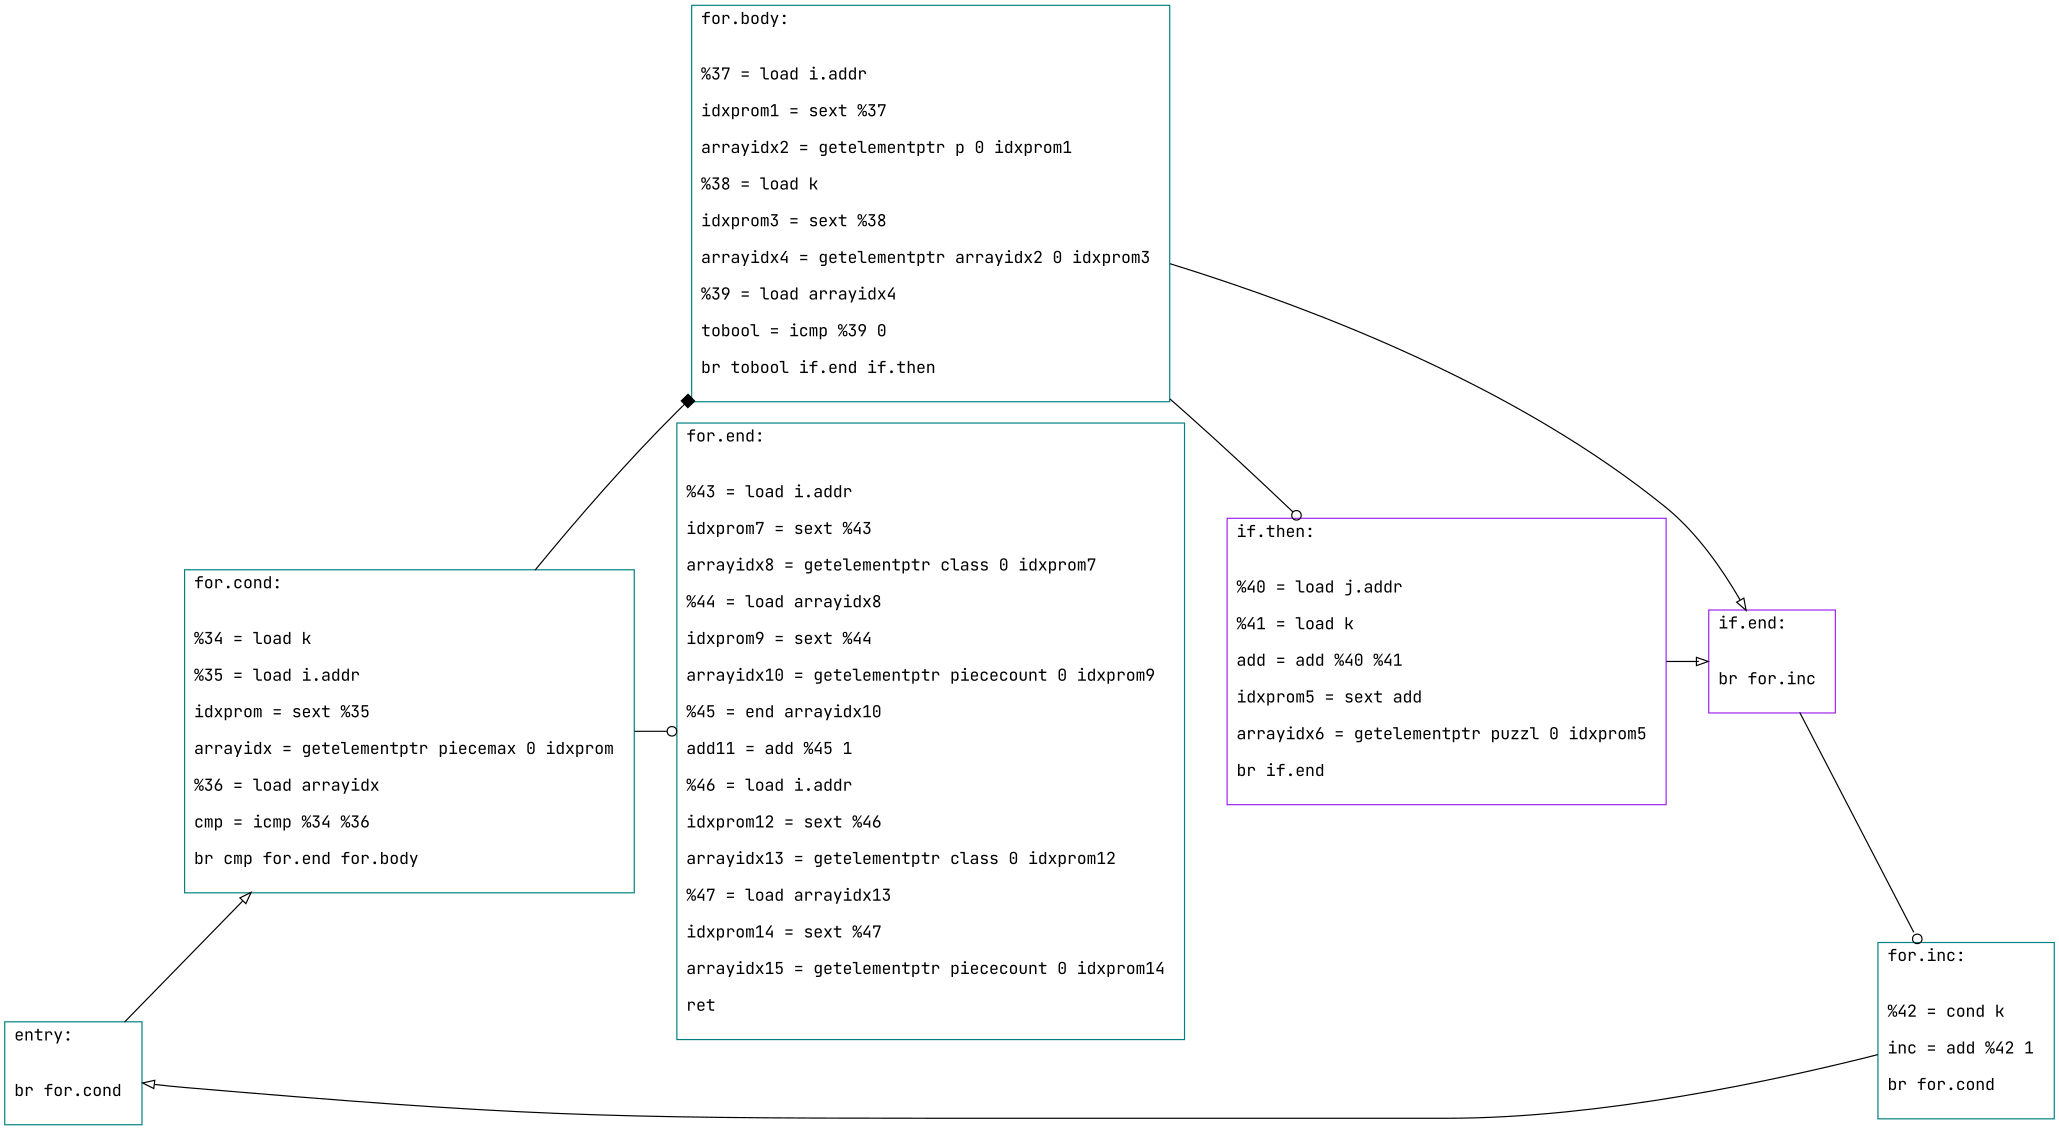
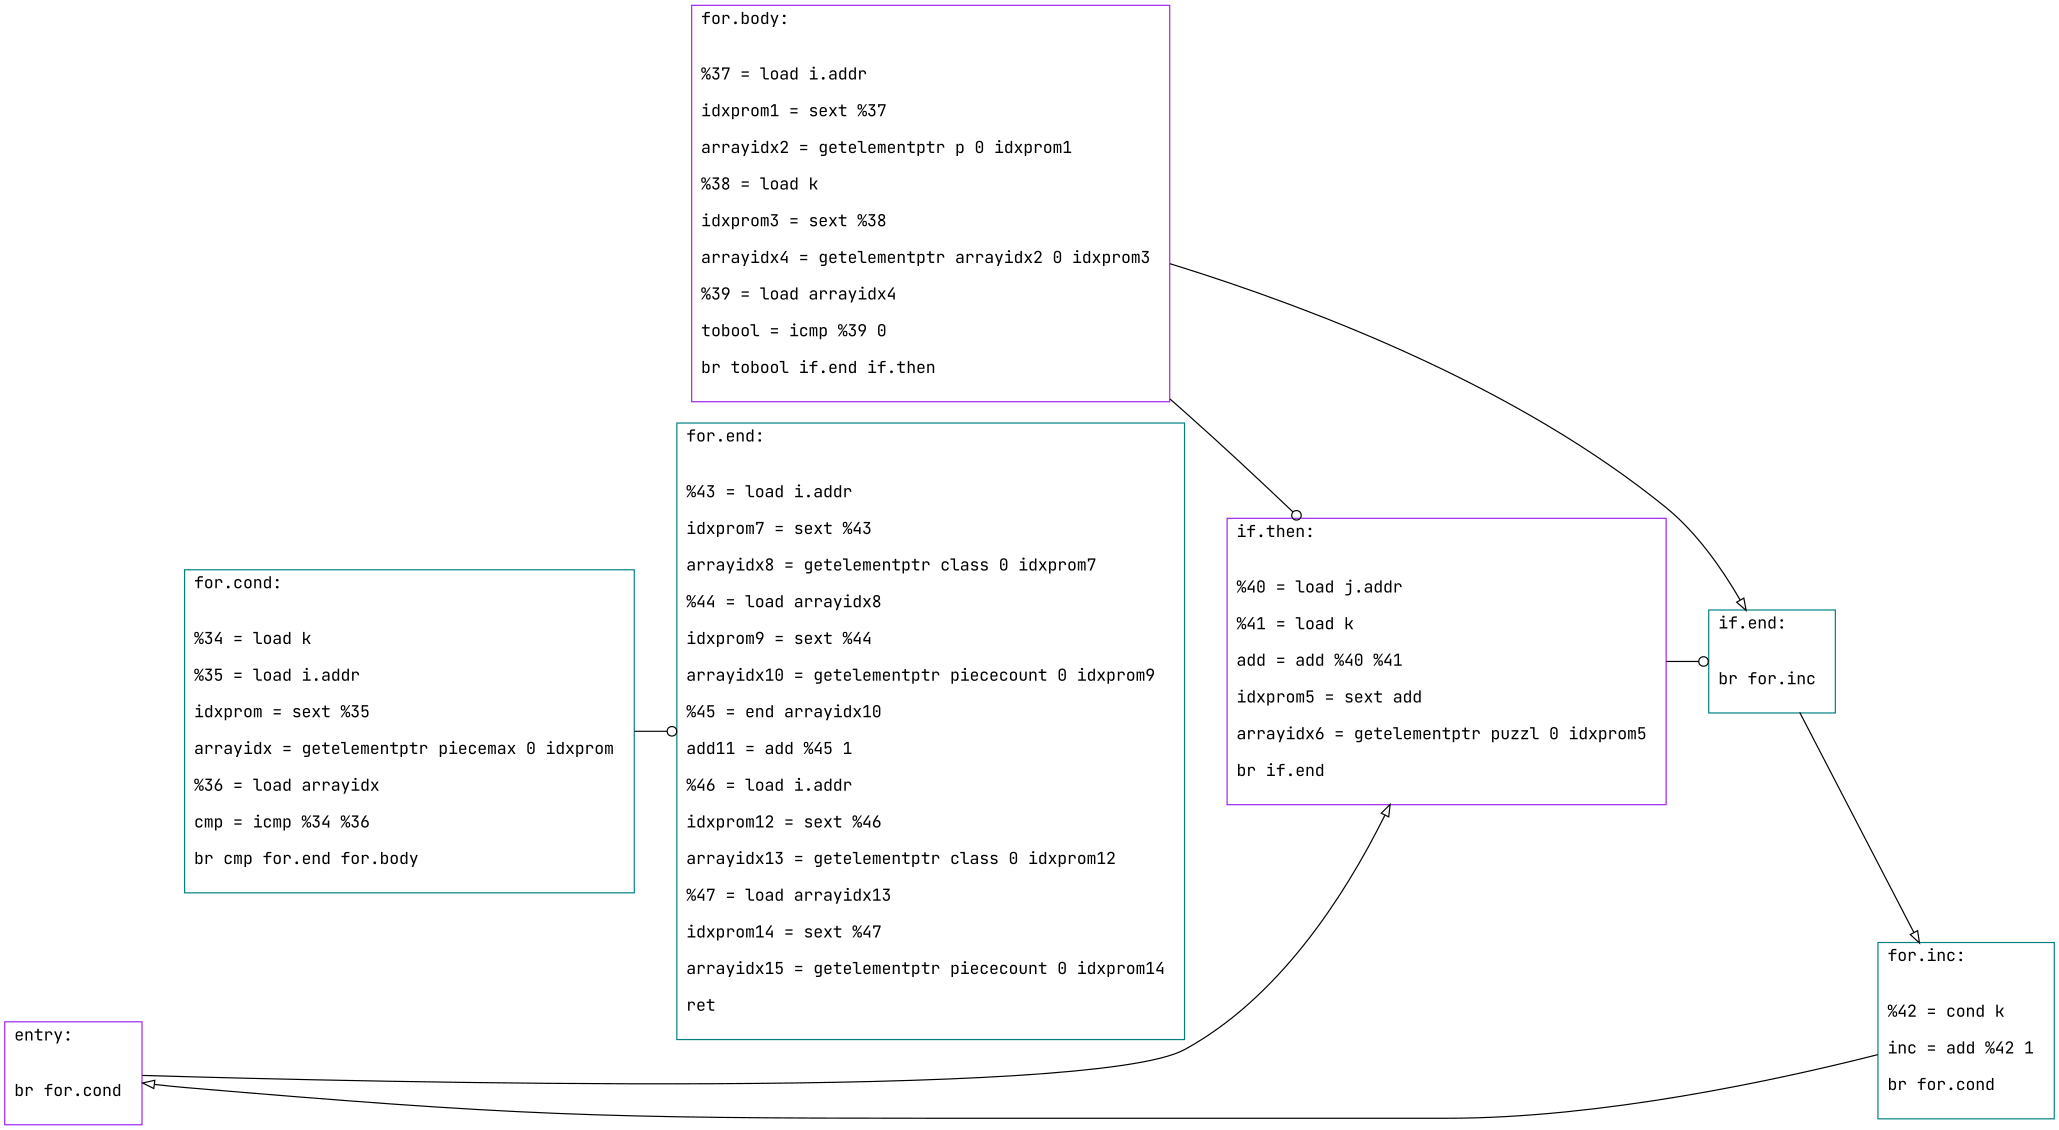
node "for.body:": color teal -> purple
edge "for.cond:" -> "for.body:": removed
edge "if.then:" -> "if.end:": arrowhead onormal -> odot
node "if.end:": color purple -> teal
edge "if.end:" -> "for.inc:": arrowhead odot -> onormal
edge "entry:" -> "for.cond:": now "entry:" -> "if.then:"
node "entry:": color teal -> purple
